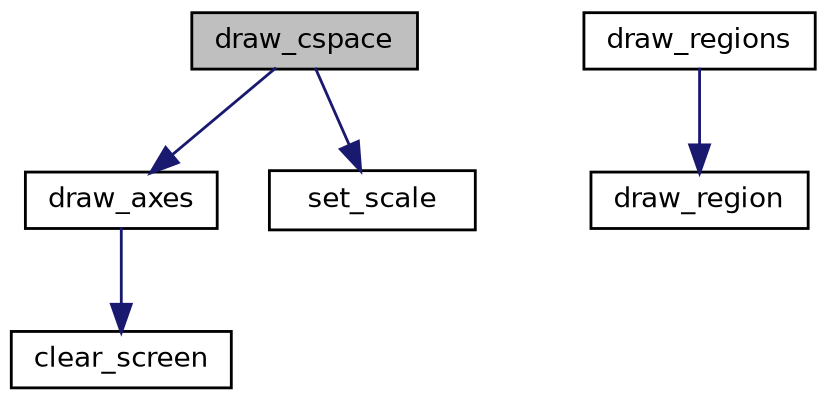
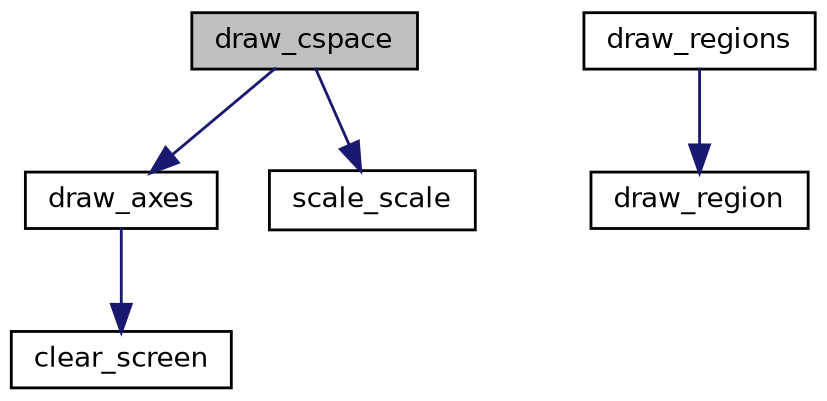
node "set_scale": label "set_scale" -> "scale_scale"
